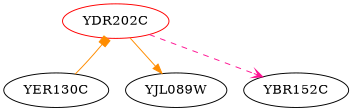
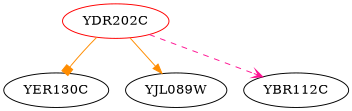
edge "YER130C" -> "YDR202C": reversed
node "YBR152C": label "YBR152C" -> "YBR112C"
